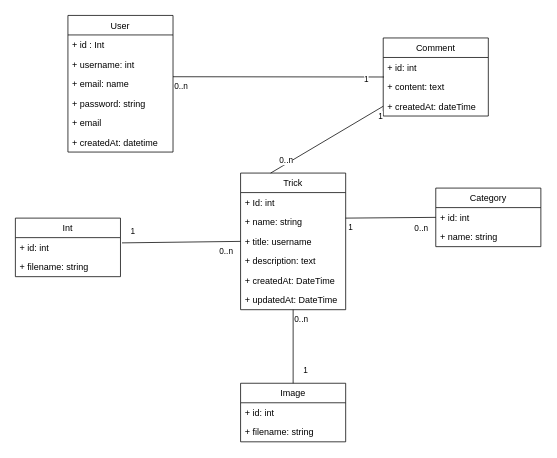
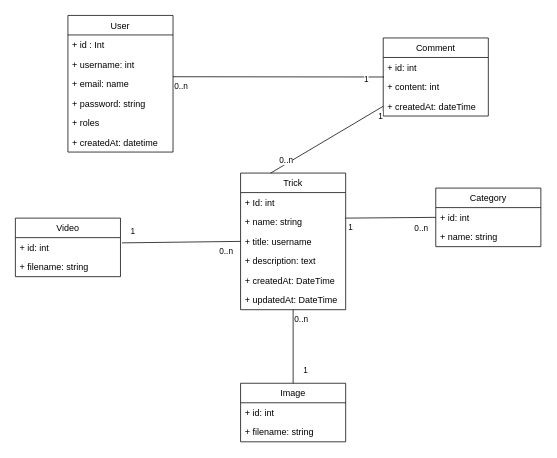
node "+ content: text": label "+ content: text" -> "+ content: int"
node "+ email": label "+ email" -> "+ roles"
node "Int": label "Int" -> "Video"
